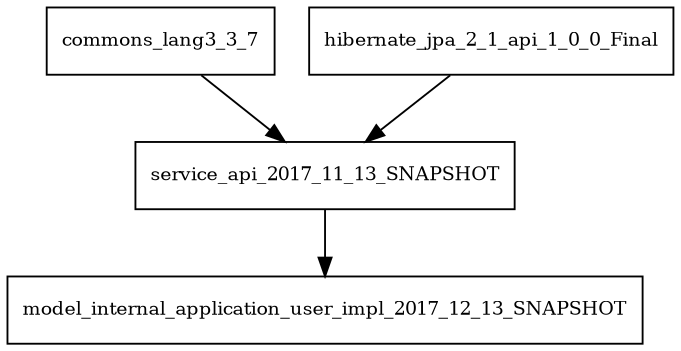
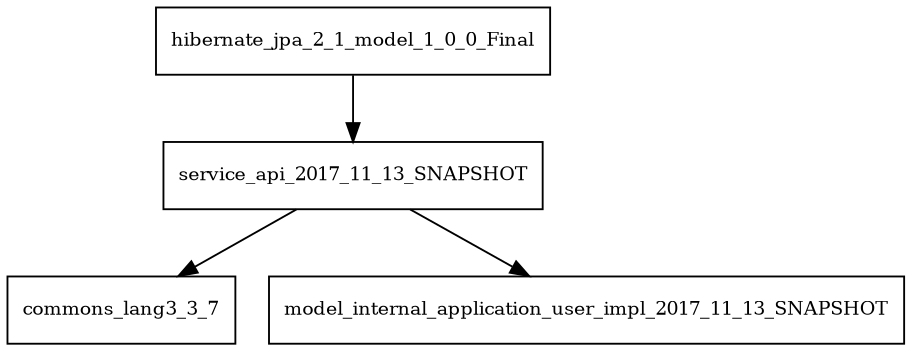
node "hibernate_jpa_2_1_api_1_0_0_Final": label "hibernate_jpa_2_1_api_1_0_0_Final" -> "hibernate_jpa_2_1_model_1_0_0_Final"
edge "commons_lang3_3_7" -> "service_api_2017_11_13_SNAPSHOT": reversed
node "model_internal_application_user_impl_2017_12_13_SNAPSHOT": label "model_internal_application_user_impl_2017_12_13_SNAPSHOT" -> "model_internal_application_user_impl_2017_11_13_SNAPSHOT"
